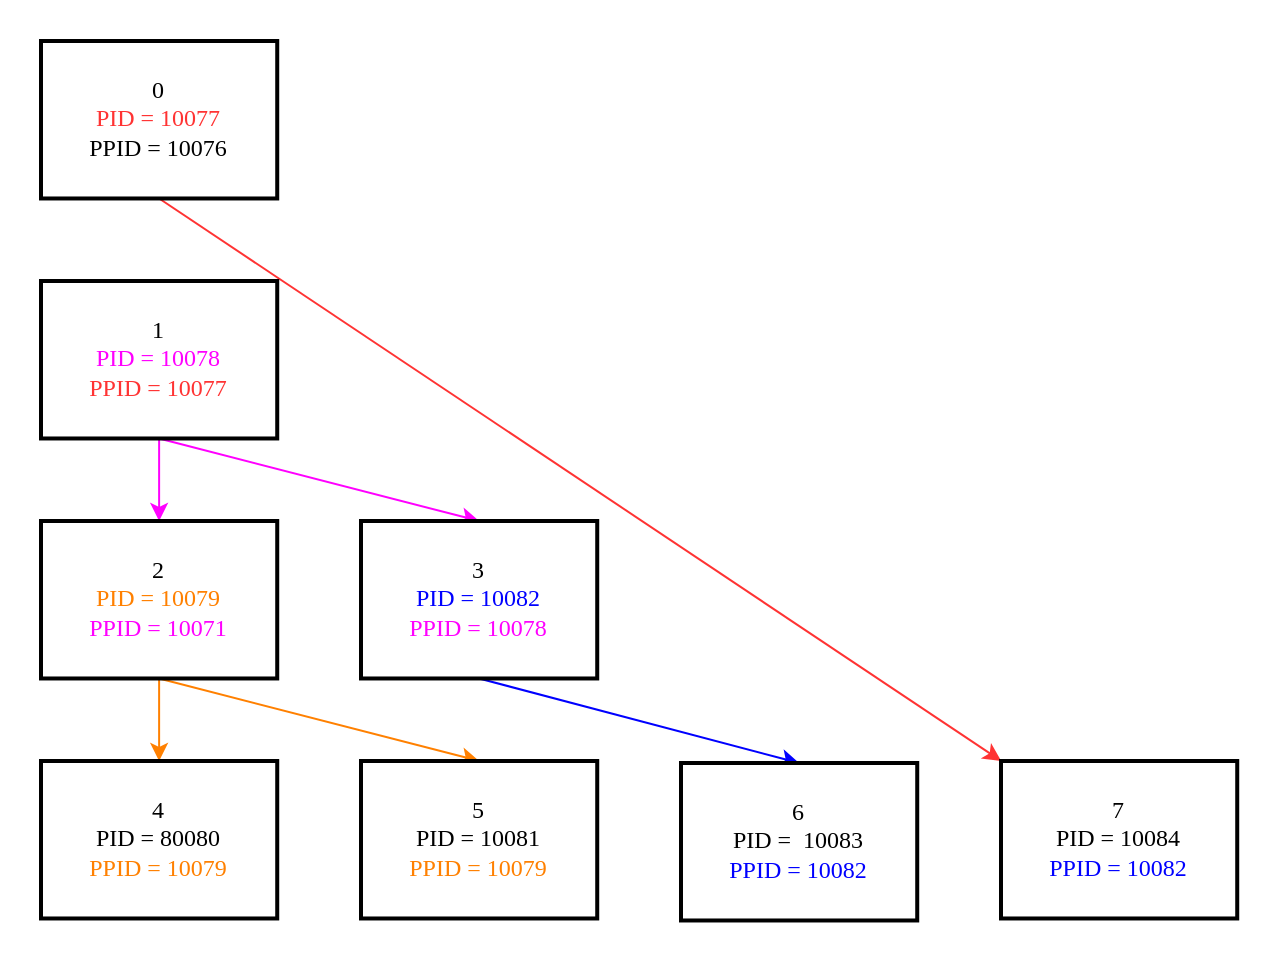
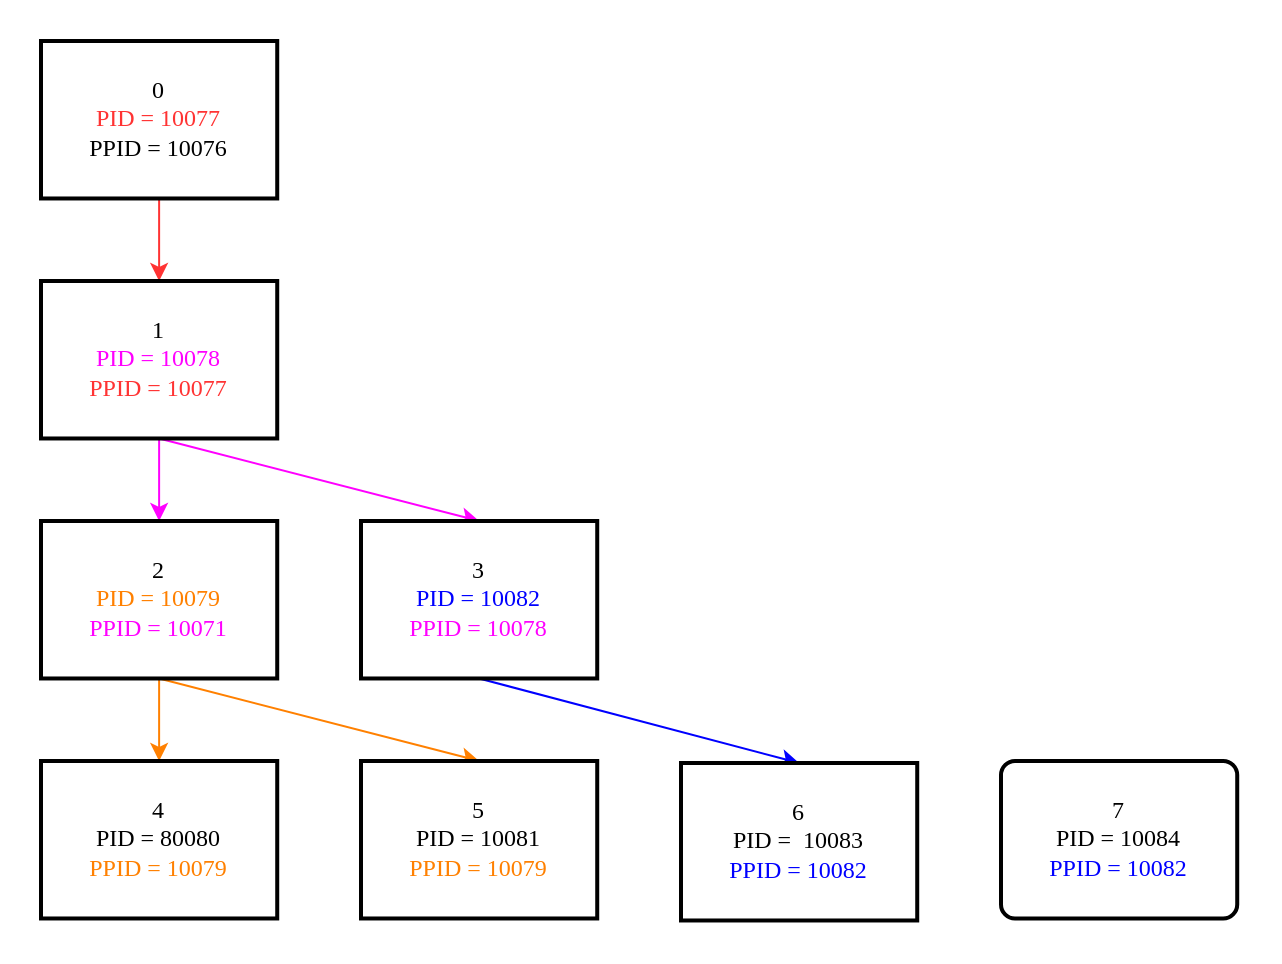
edge "0 PID = 10077 PPID = 10076" -> "7 PID = 10084 PPID = 10082": now "0 PID = 10077 PPID = 10076" -> "1 PID = 10078 PPID = 10077"
node "7 PID = 10084 PPID = 10082": shape rectangle -> rounded rectangle
